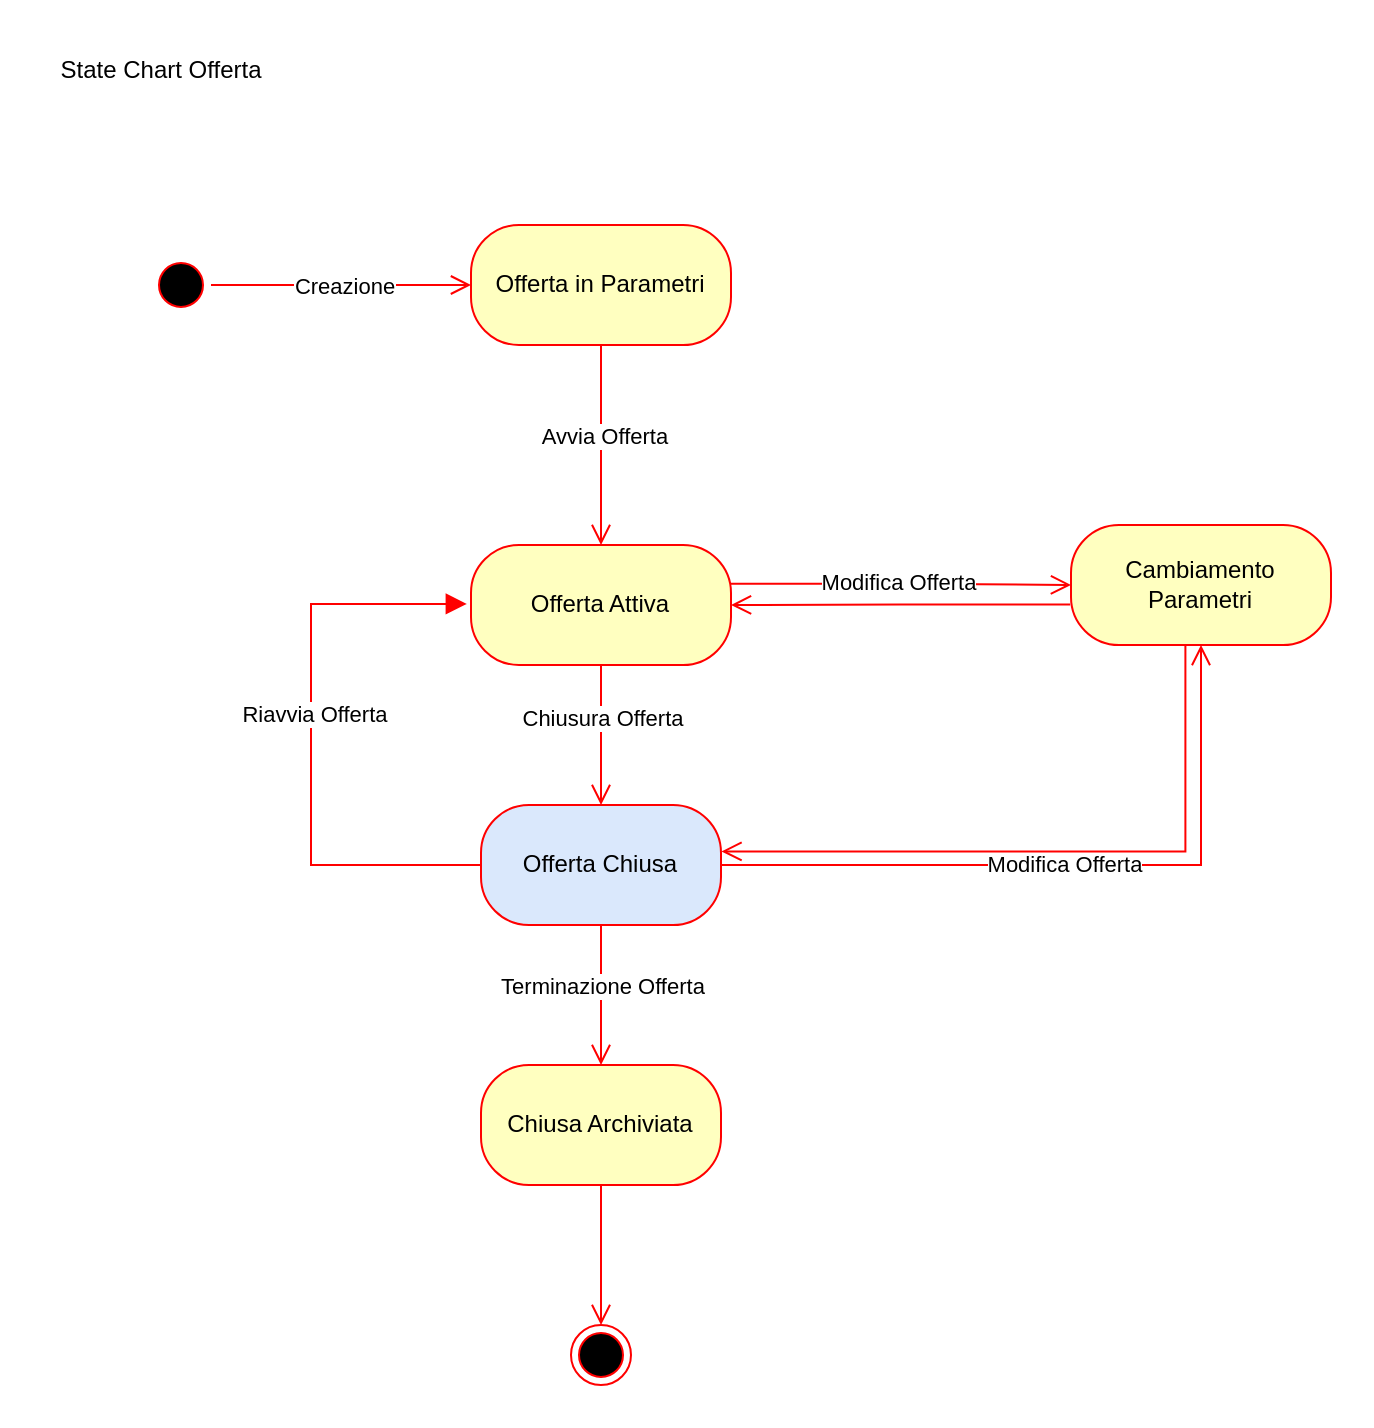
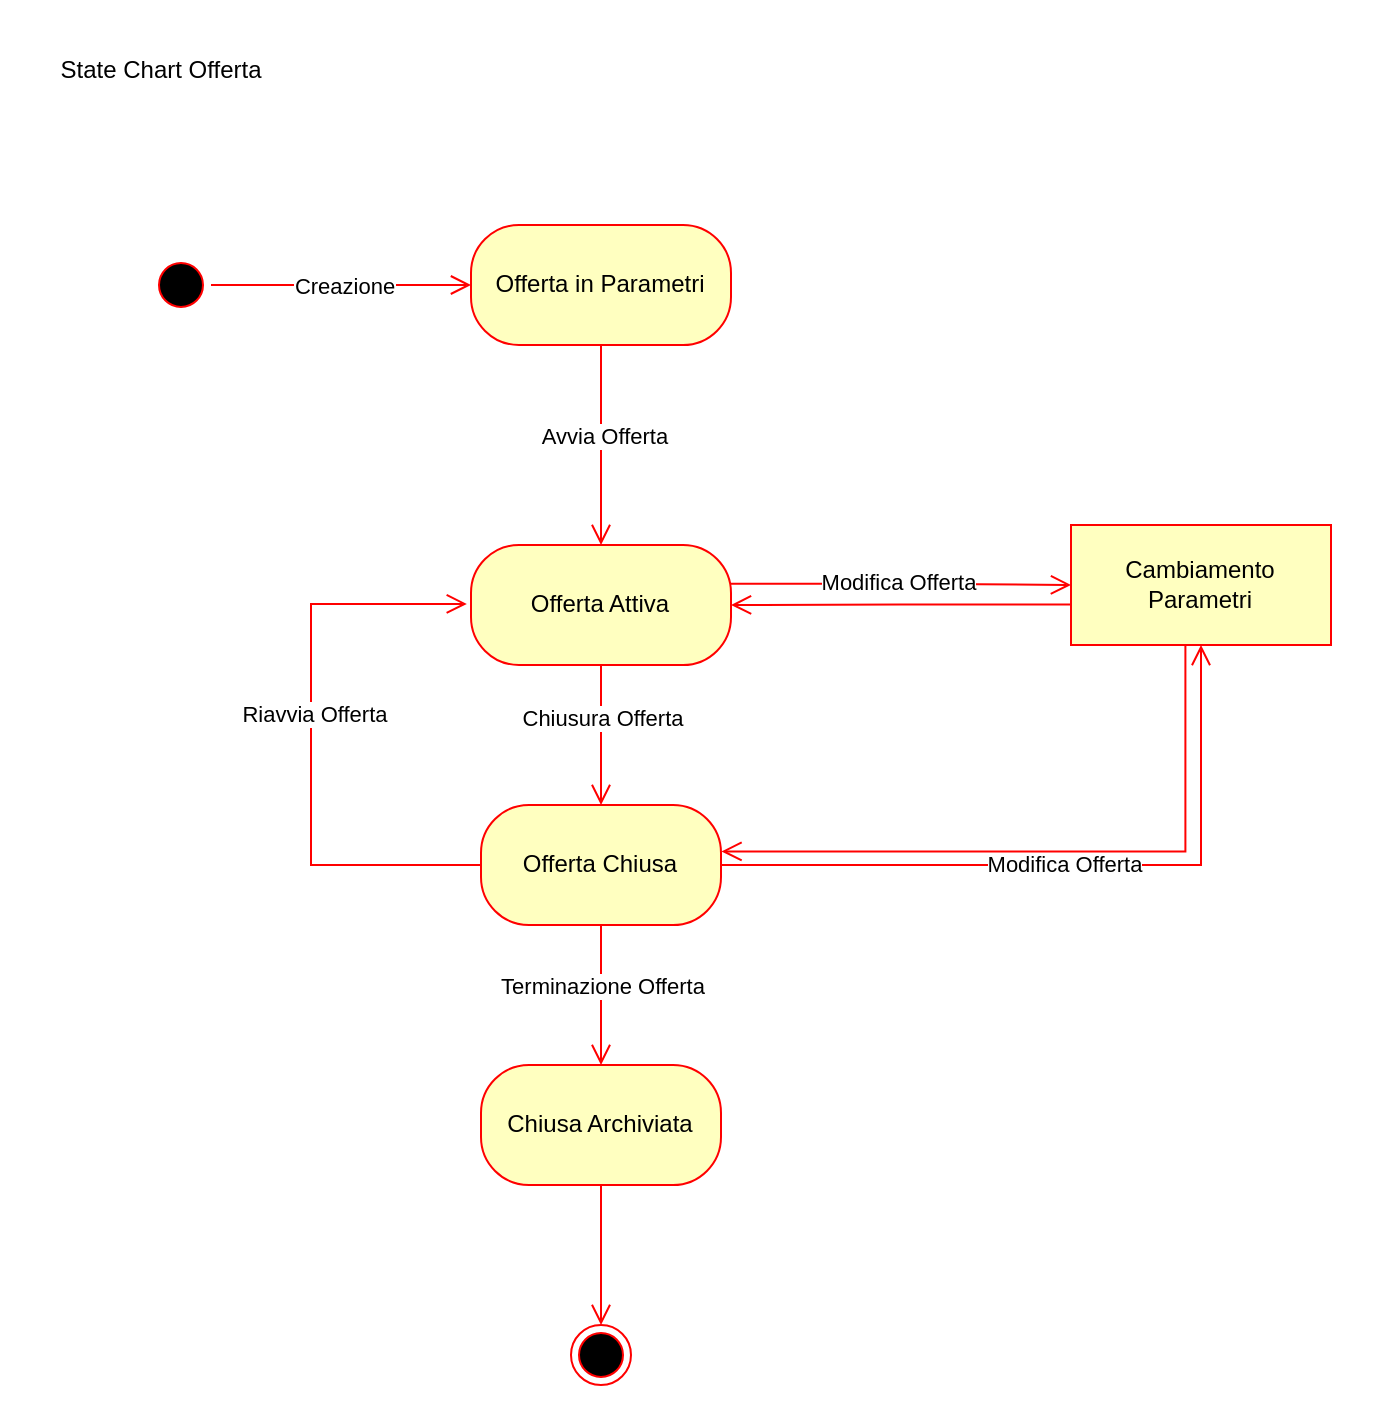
node "Cambiamento Parametri": shape rounded rectangle -> rectangle
edge "Offerta Chiusa" -> "Offerta Attiva": arrowhead block -> open
node "Offerta Chiusa": fillcolor #dae8fc -> #ffffc0
